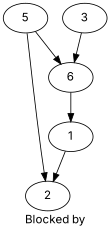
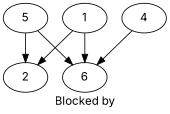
node "3": label "3" -> "4"
edge "6" -> "1": reversed
